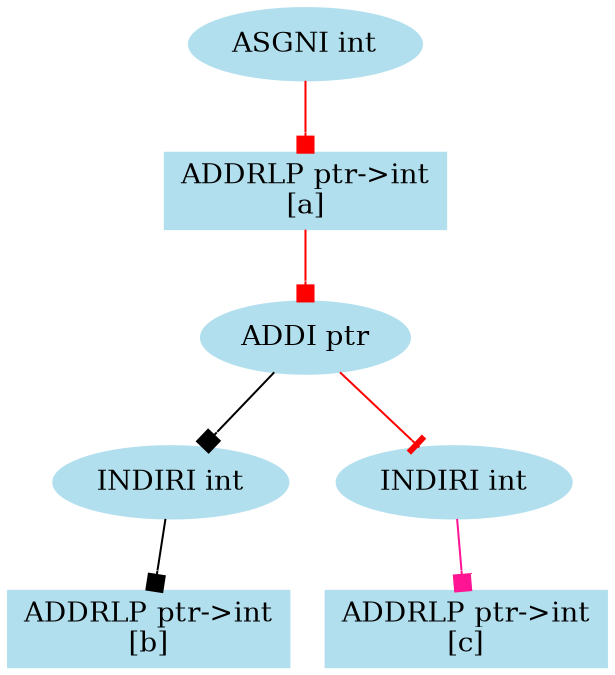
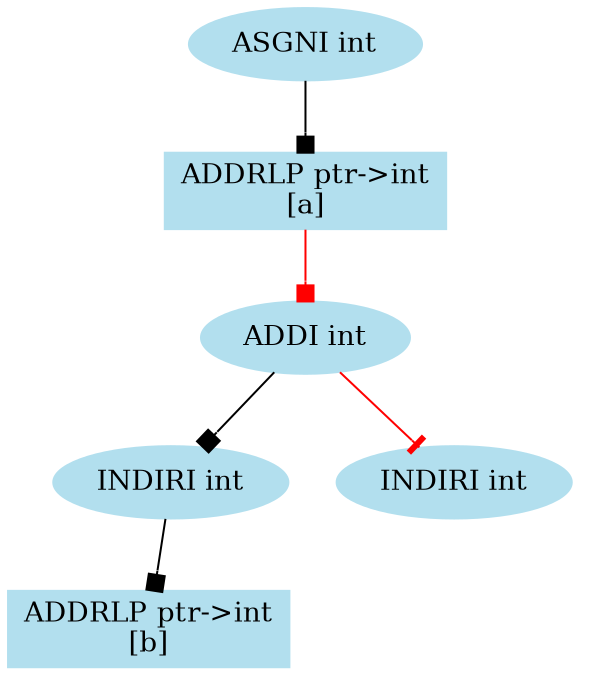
edge "ASGNI int" -> "ADDRLP ptr->int [a]": color red -> black
node "ADDI ptr": label "ADDI ptr" -> "ADDI int"
node "ADDRLP ptr->int [c]": removed
